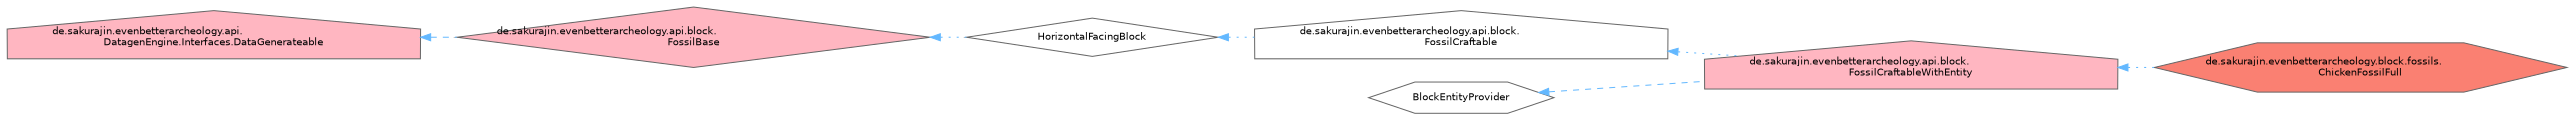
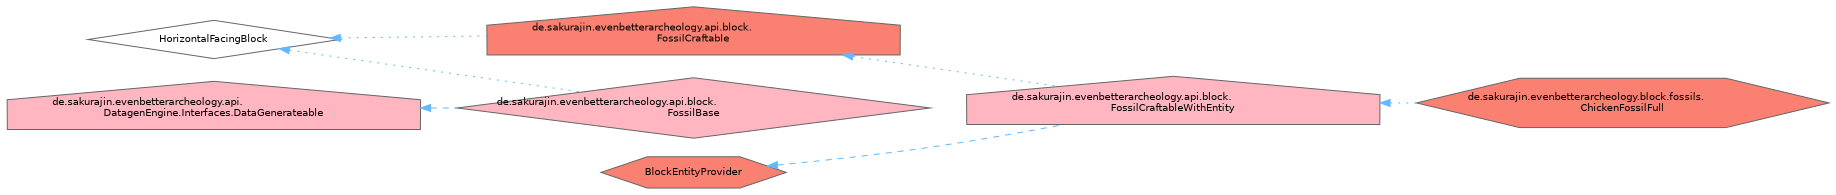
edge "HorizontalFacingBlock" -> "de.sakurajin.evenbetterarcheology.api.block. FossilBase": reversed
node "de.sakurajin.evenbetterarcheology.api.block. FossilCraftable": fillcolor white -> salmon
node "BlockEntityProvider": fillcolor white -> salmon
